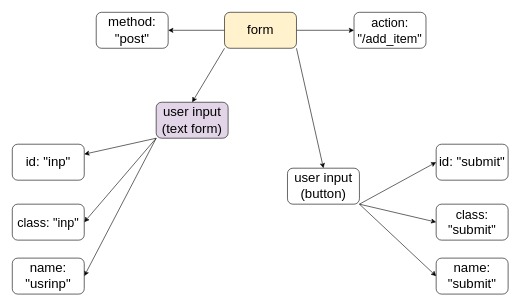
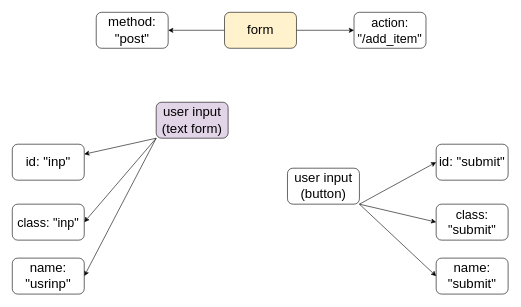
edge "form" -> "user input (text form)": removed
edge "form" -> "user input (button)": removed
